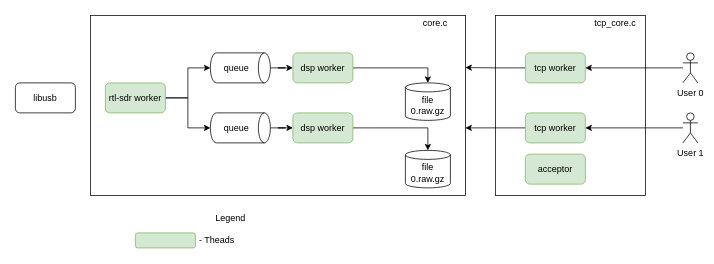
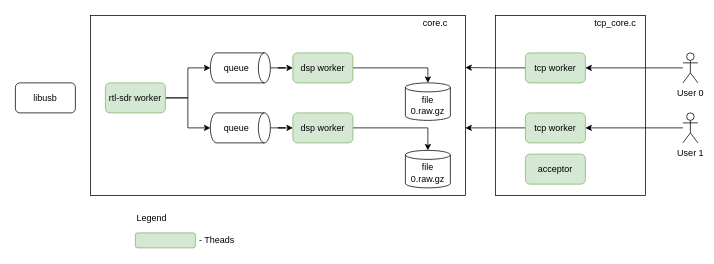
node "Legend": moved (259, 218) -> (180, 218)
